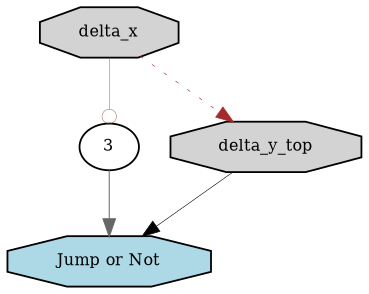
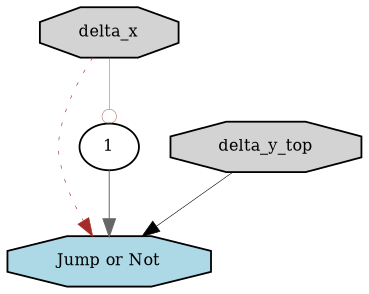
edge "delta_x" -> "delta_y_top": now "delta_x" -> "Jump or Not"
node "3": label "3" -> "1"
